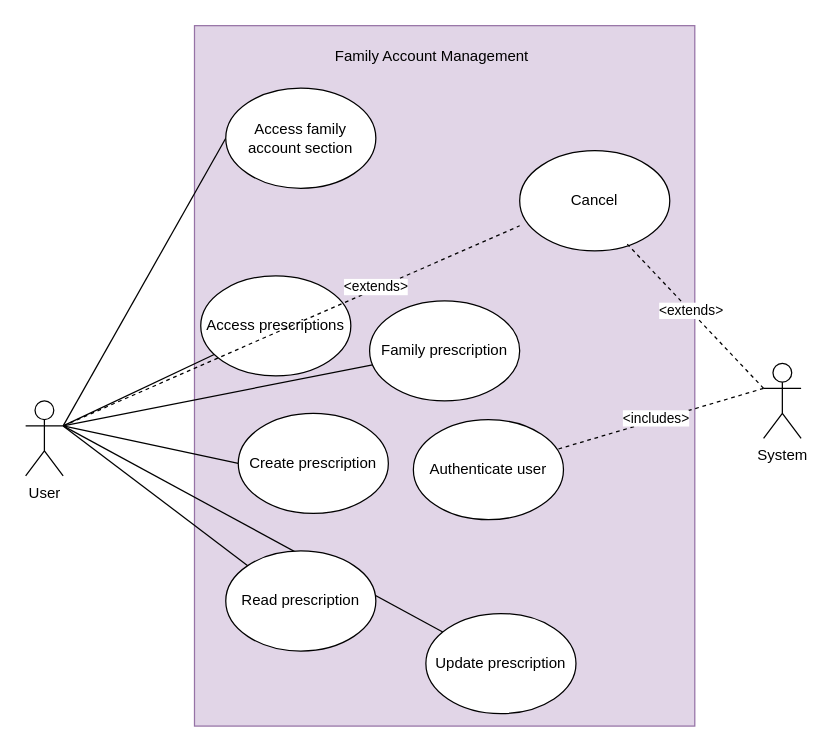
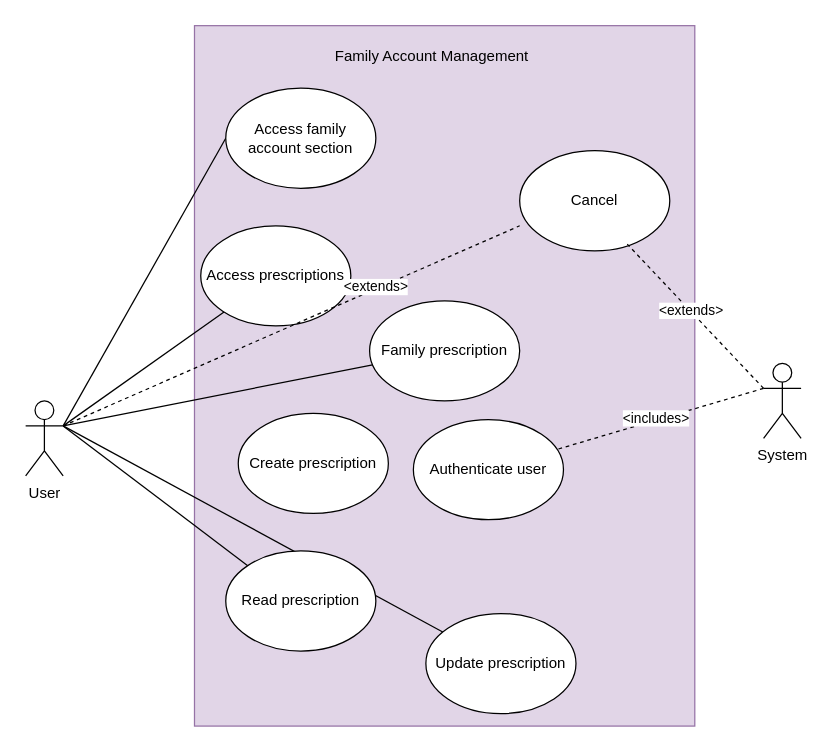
node "Access prescriptions": moved (276, 326) -> (276, 276)
edge "User" -- "Create prescription": removed
